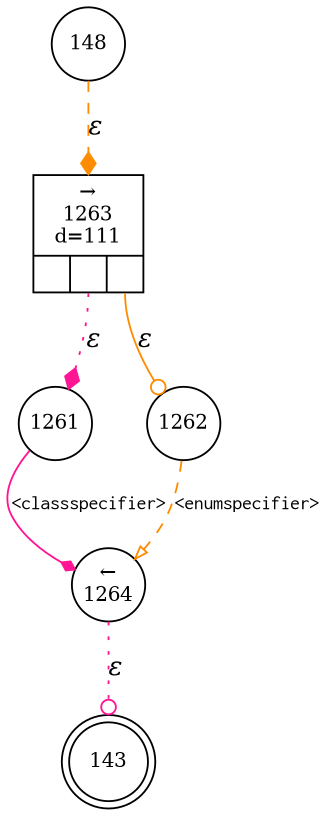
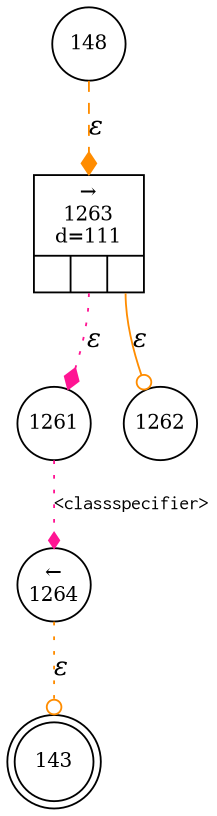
edge "1262" -> "← 1264": removed, label "<enumspecifier>"
edge "1261" -> "← 1264": style solid -> dotted
edge "← 1264" -> "143": color deeppink -> darkorange
